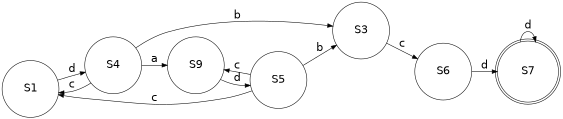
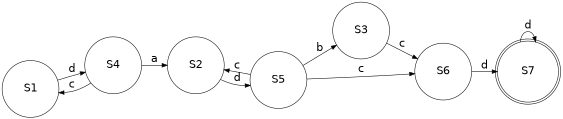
edge "S4" -> "S3": removed, label "b"
node "S9": label "S9" -> "S2"
edge "S5" -> "S1": now "S5" -> "S6"
